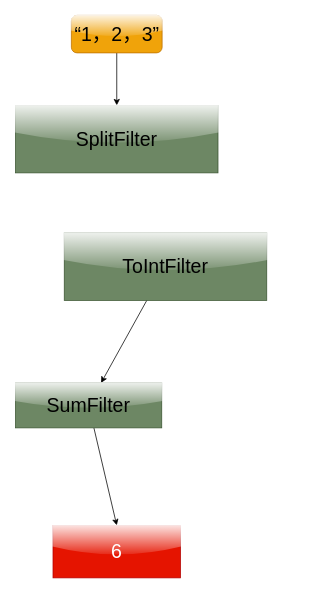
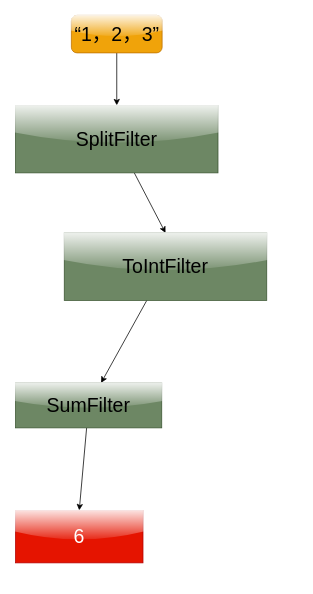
edge "SplitFilter" -> "ToIntFilter": added
node "6": moved (117, 552) -> (79, 537)
